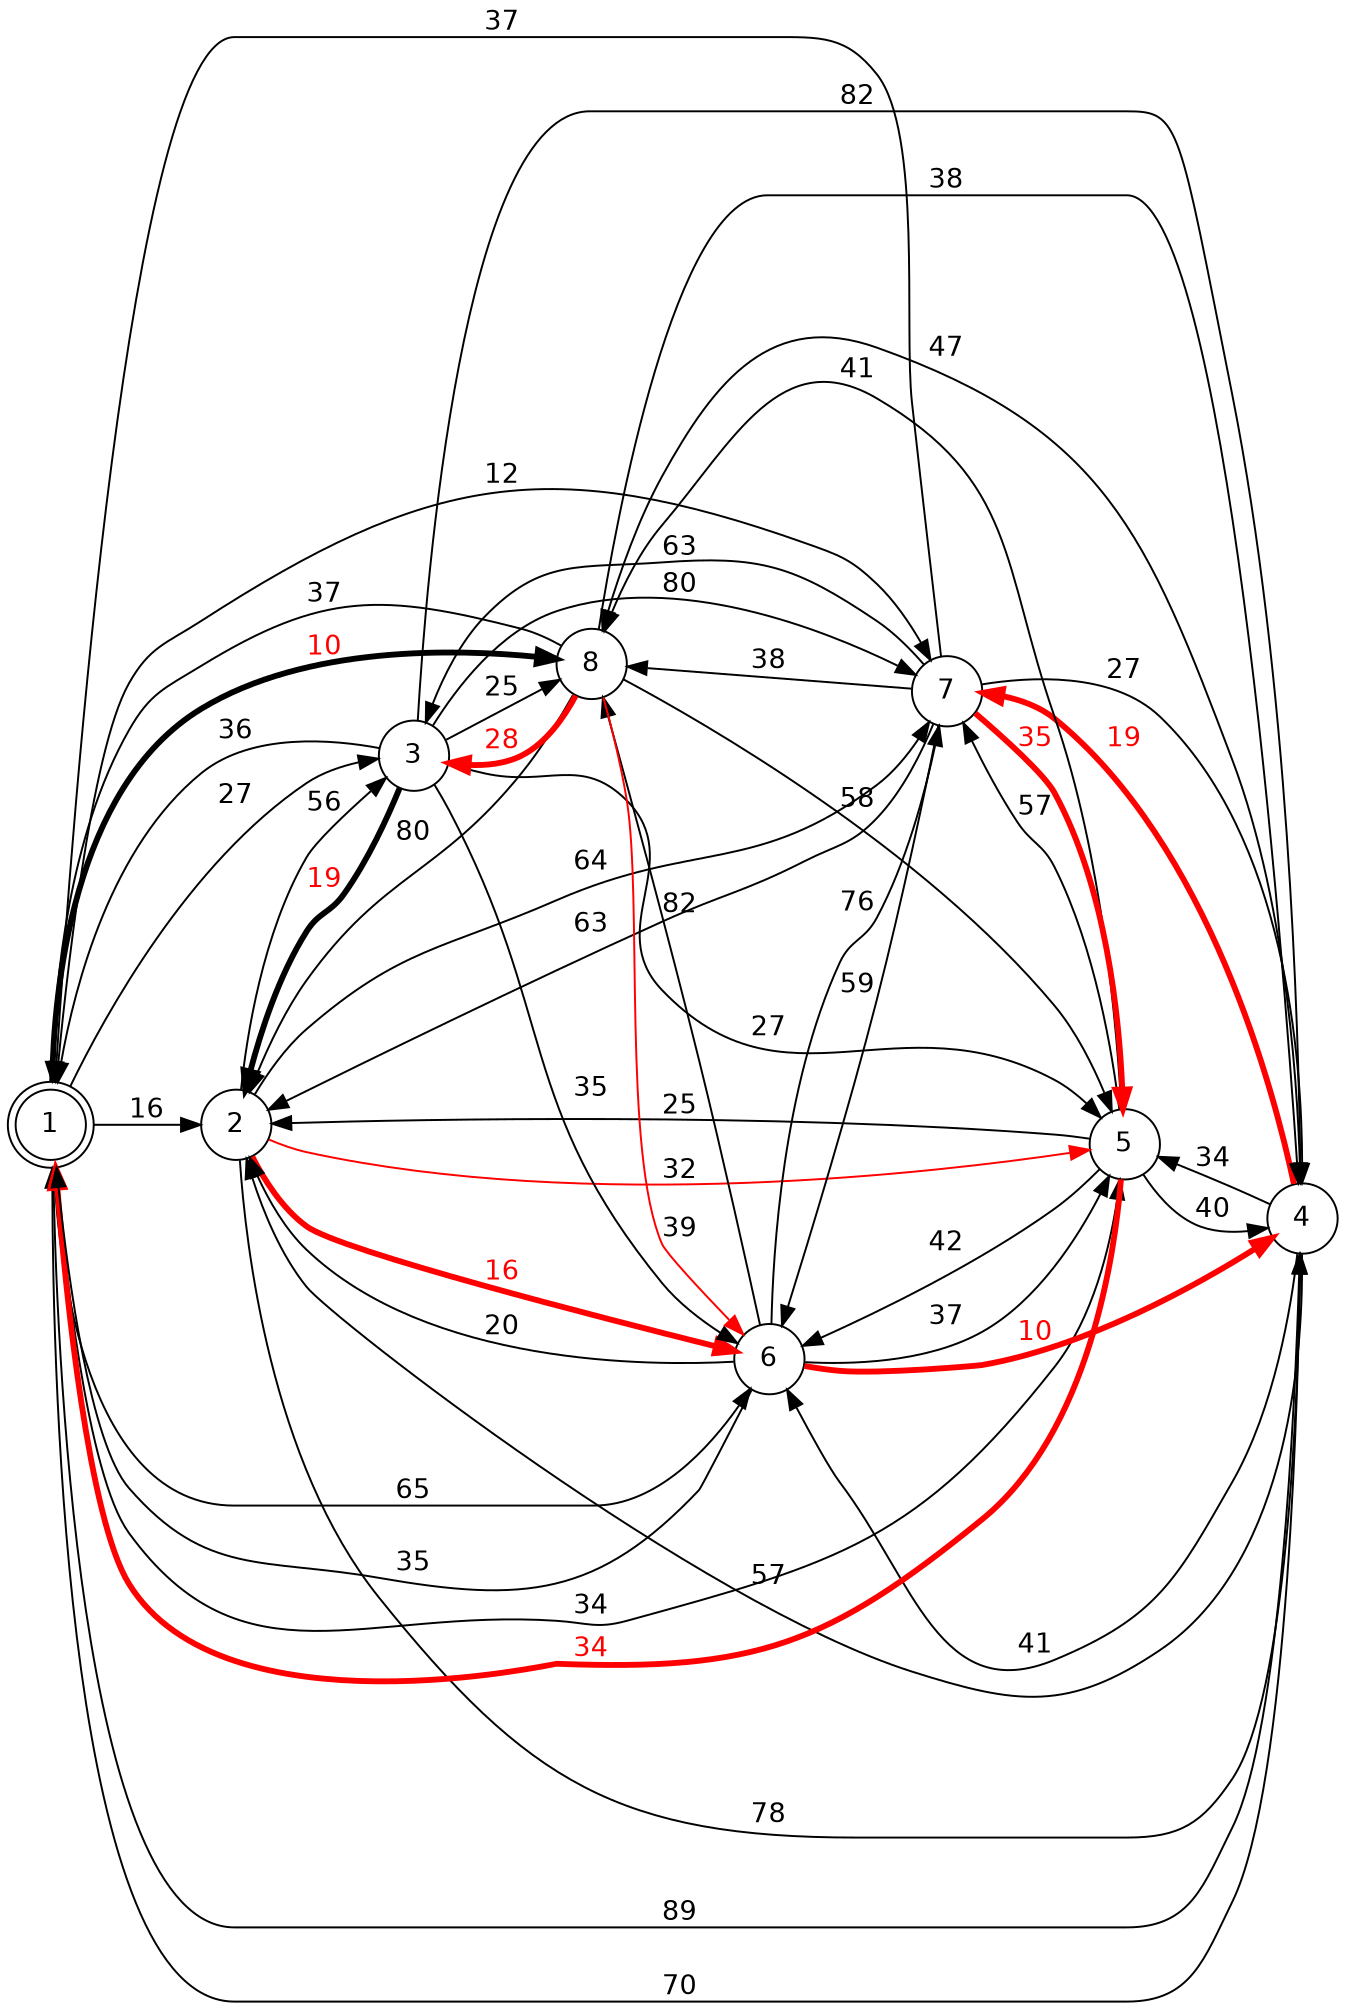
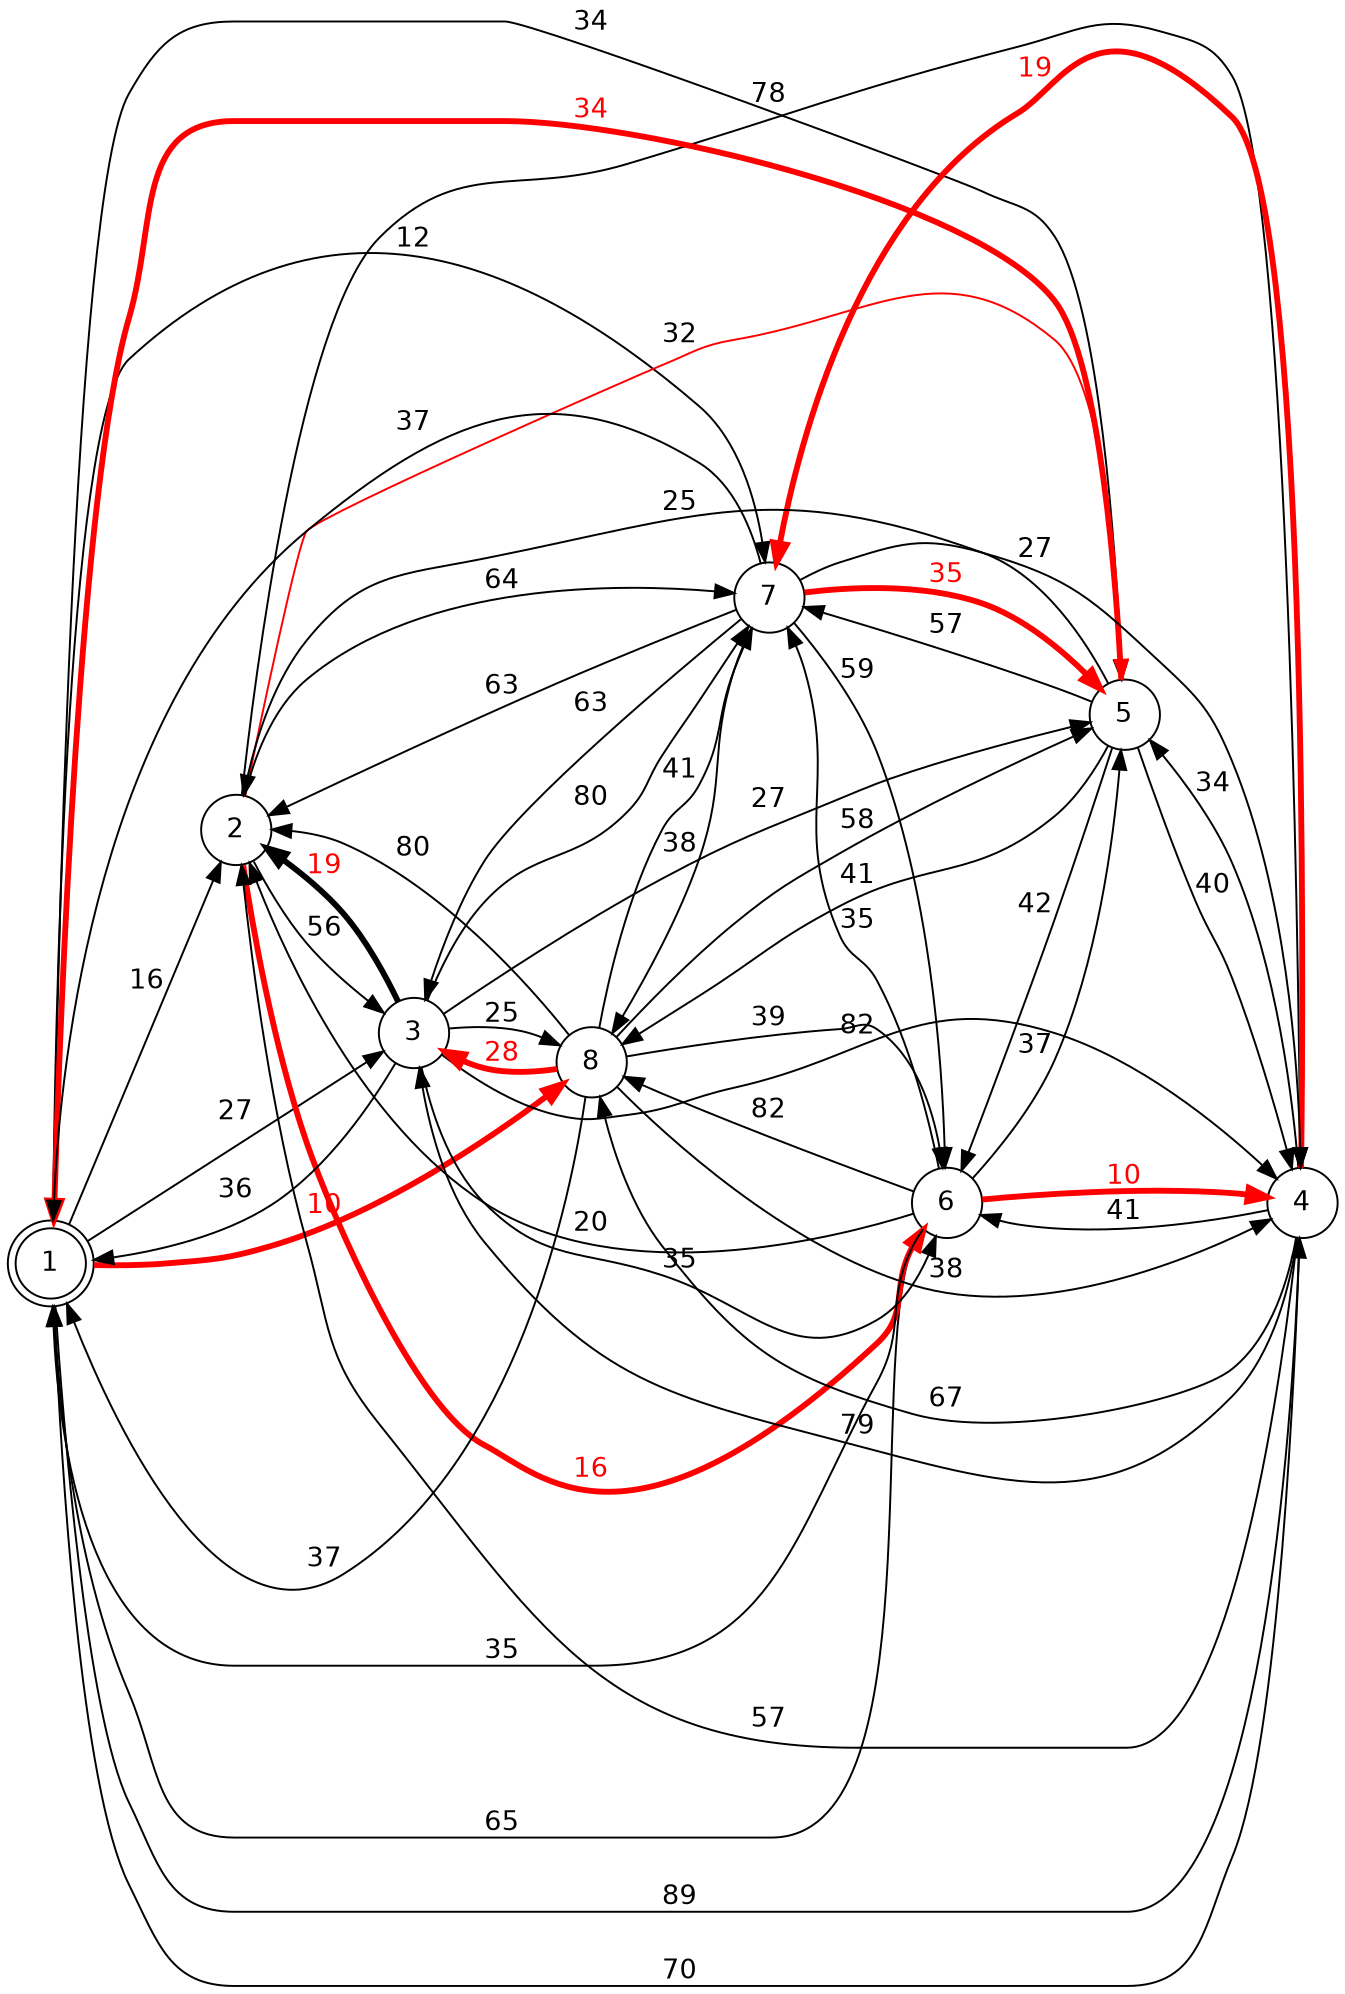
edge "4" -> "8": label "47" -> "67"
edge "1" -> "8": color black -> red
edge "8" -> "7": added, label "41"
edge "6" -> "7": label "76" -> "35"
edge "8" -> "6": color red -> black
edge "4" -> "3": added, label "79"
